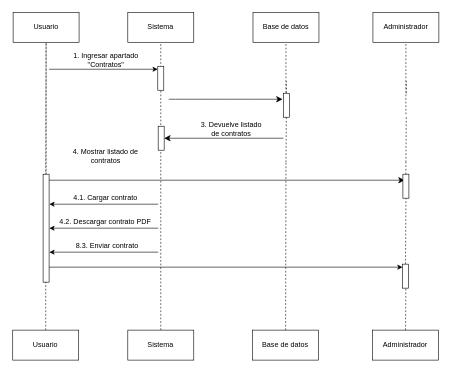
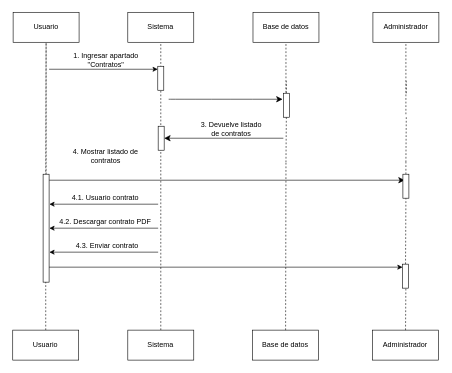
node "4.1. Cargar contrato": label "4.1. Cargar contrato" -> "4.1. Usuario contrato"
node "8.3. Enviar contrato": label "8.3. Enviar contrato" -> "4.3. Enviar contrato"
